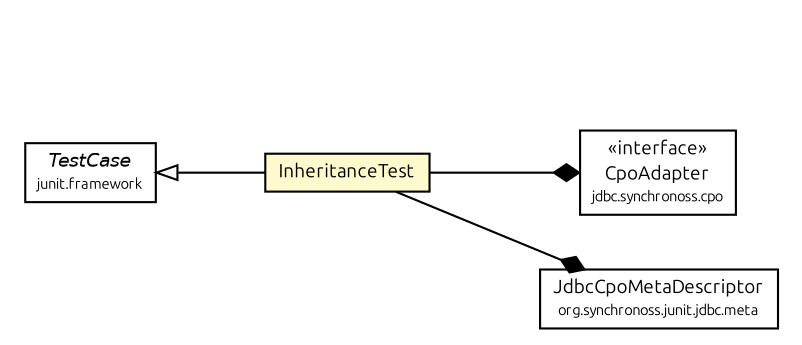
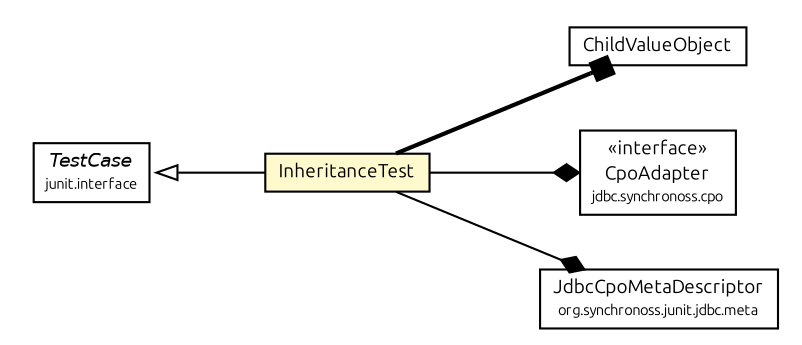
node "ChildValueObject": added
node "TestCase": text "junit.framework" -> "junit.interface"
